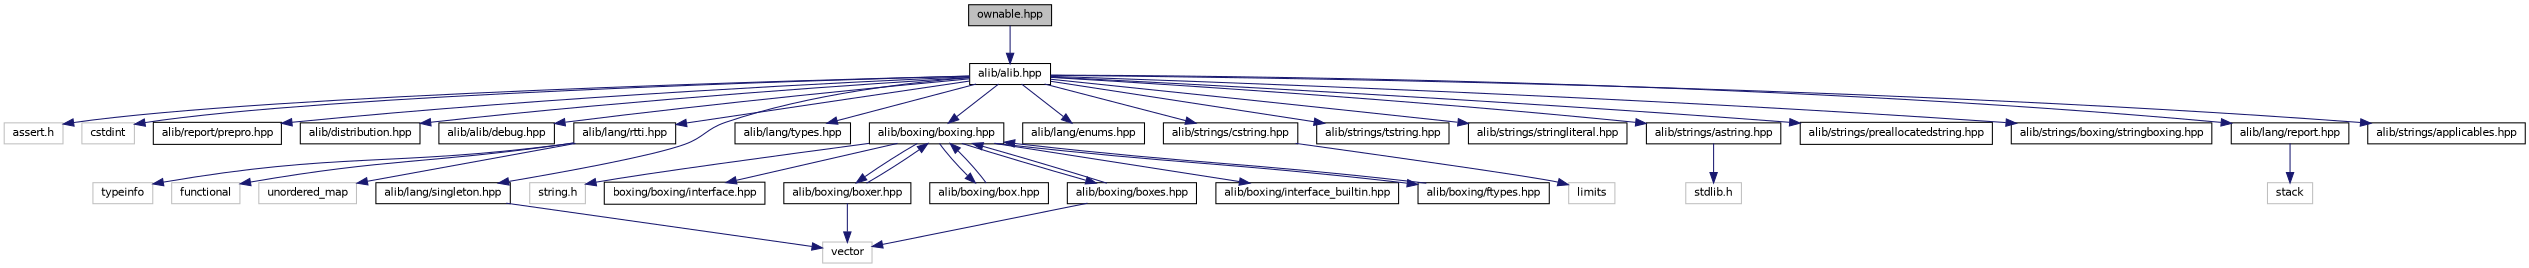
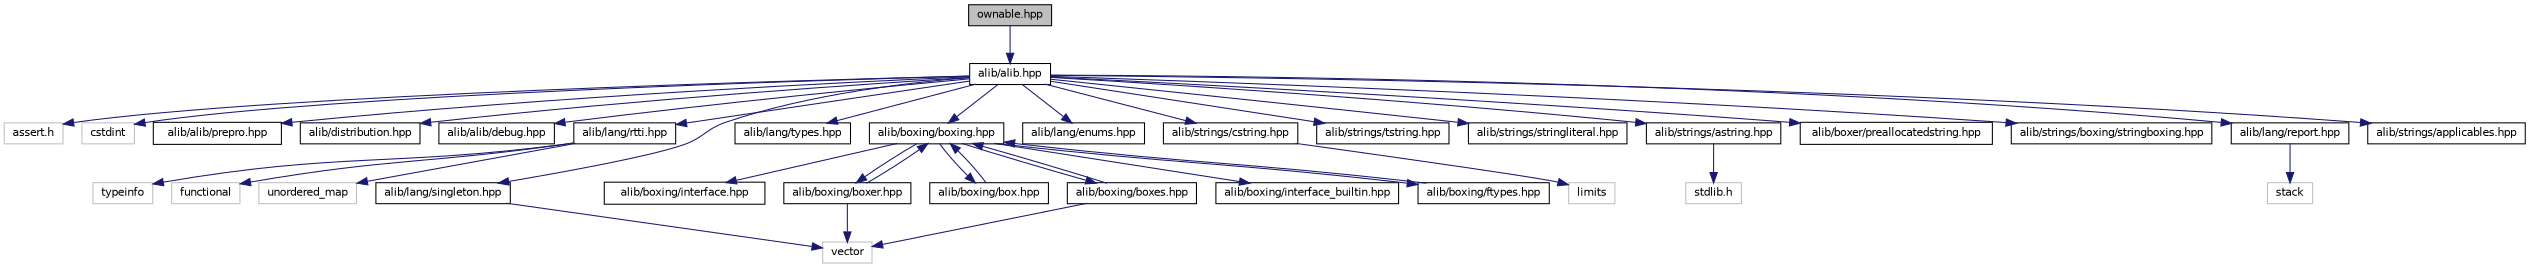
node "alib/report/prepro.hpp": label "alib/report/prepro.hpp" -> "alib/alib/prepro.hpp"
node "alib/strings/preallocatedstring.hpp": label "alib/strings/preallocatedstring.hpp" -> "alib/boxer/preallocatedstring.hpp"
node "string.h": removed
node "boxing/boxing/interface.hpp": label "boxing/boxing/interface.hpp" -> "alib/boxing/interface.hpp"
